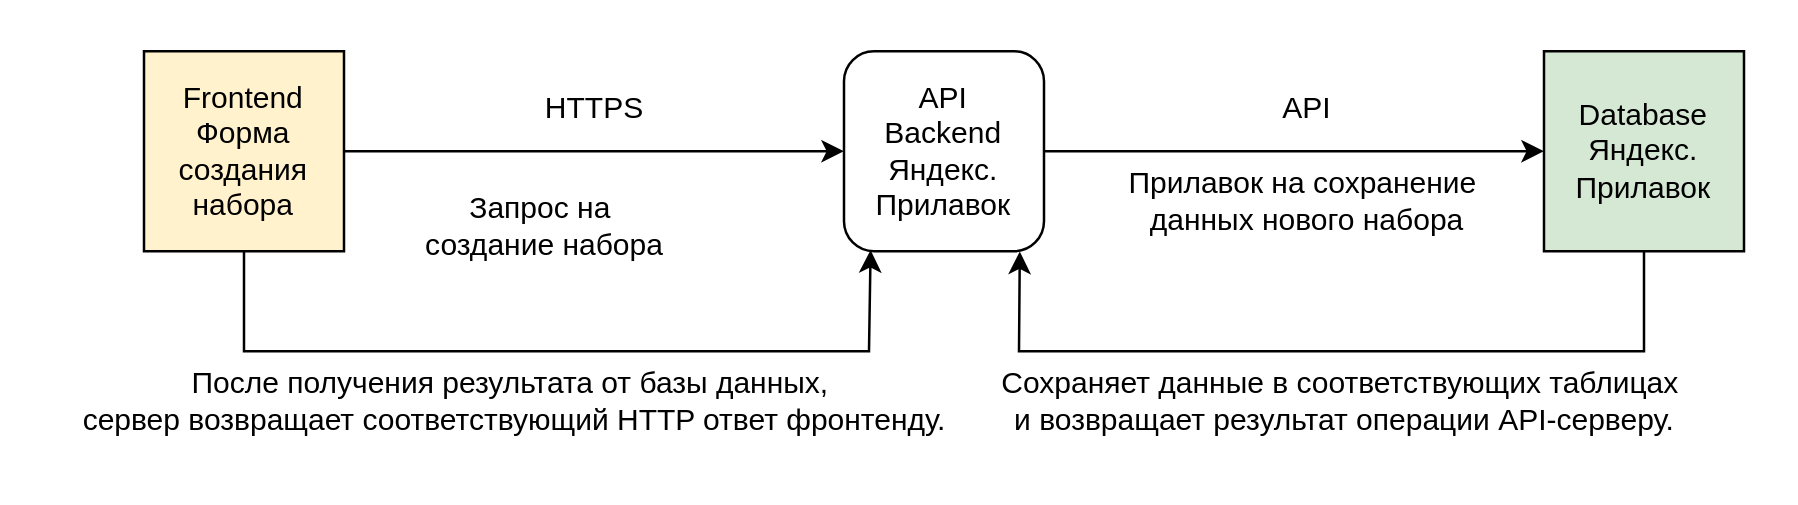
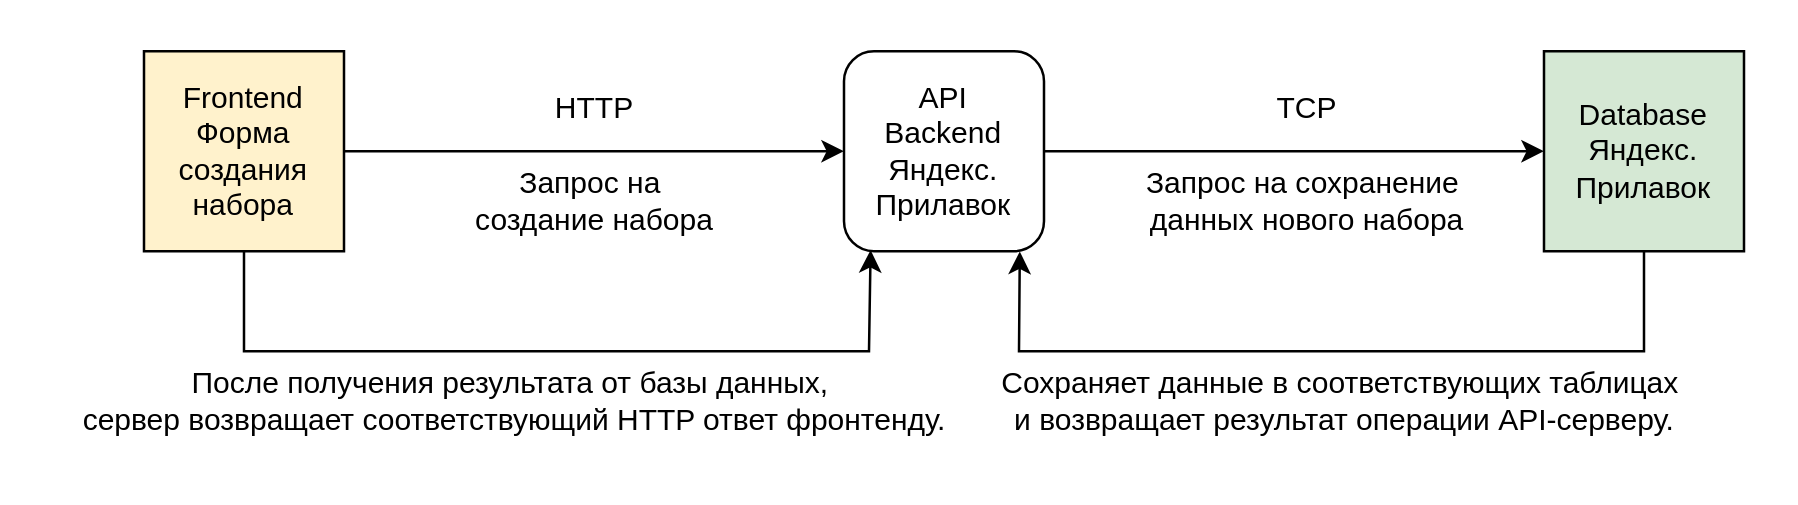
node "HTTPS": label "HTTPS" -> "HTTP"
node "API": label "API" -> "TCP"
node "Прилавок на сохранение данных нового набора": label "Прилавок на сохранение данных нового набора" -> "Запрос на сохранение данных нового набора"
node "Запрос на создание набора": moved (544, 226) -> (594, 201)
